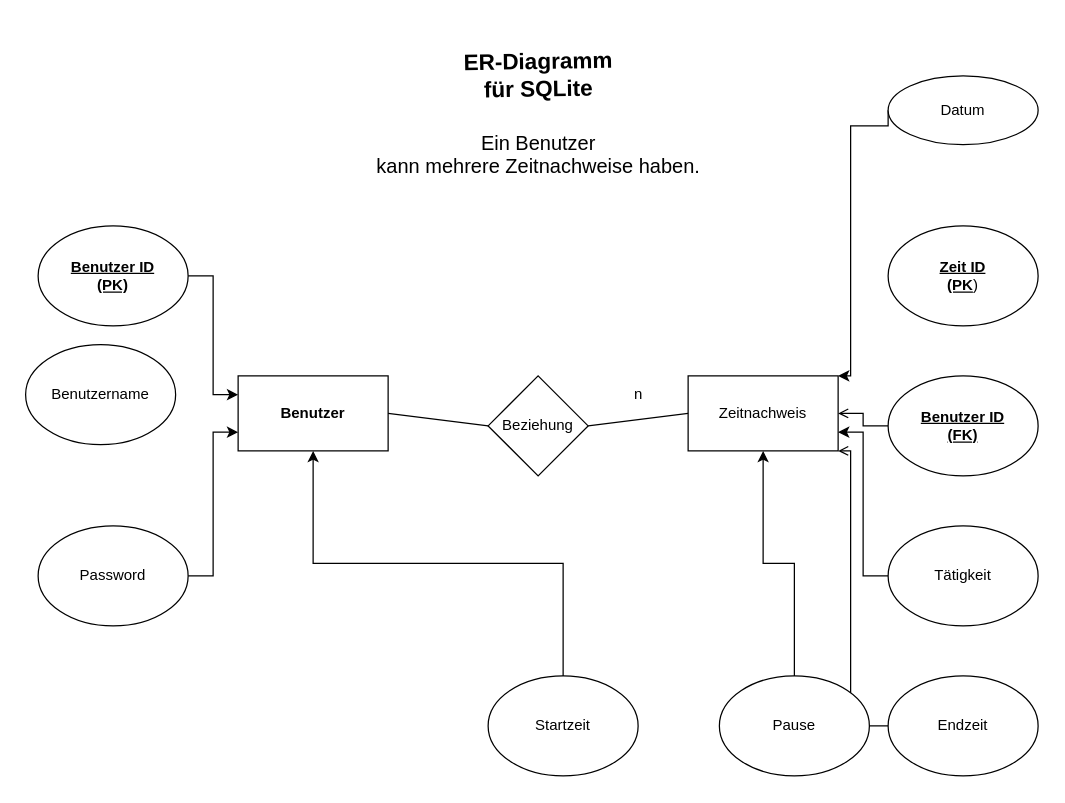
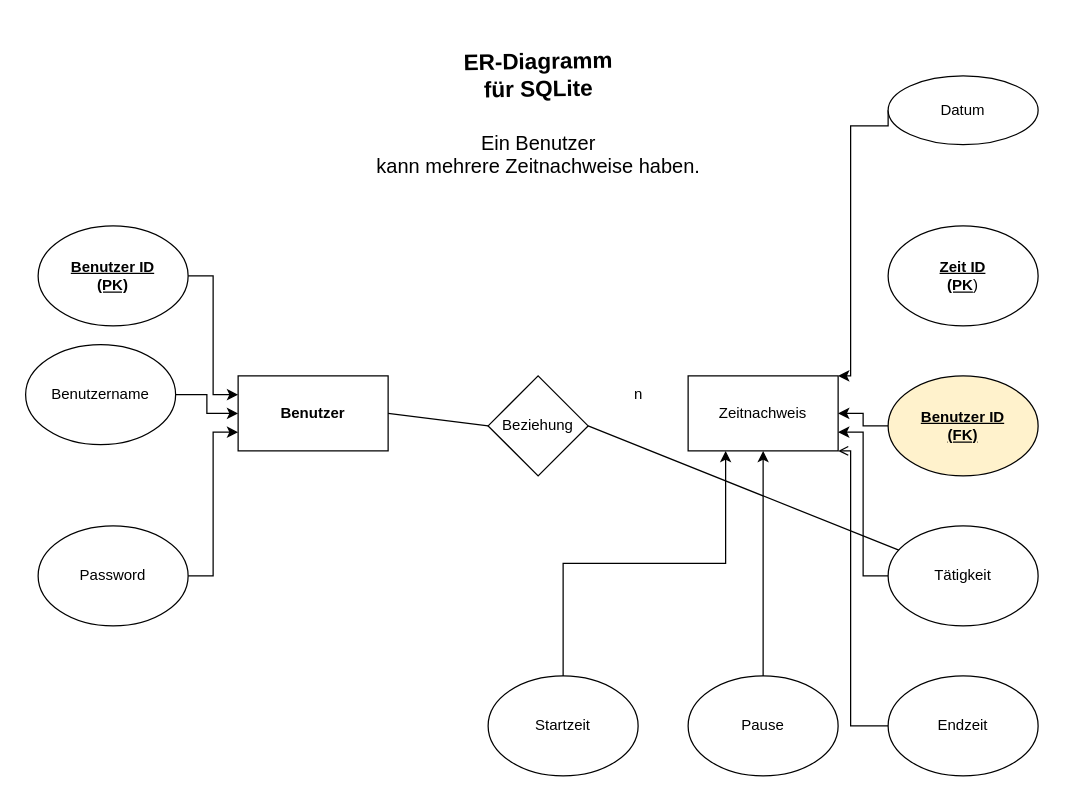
edge "Benutzername" -> "Benutzer": added
edge "Benutzer ID (FK)" -> "Zeitnachweis": arrowhead open -> classic
edge "Zeitnachweis" -- "Beziehung": now "Tätigkeit" -- "Beziehung"
node "Benutzer ID (FK)": fillcolor #ffffff -> #fff2cc
edge "Startzeit" -> "Benutzer": now "Startzeit" -> "Zeitnachweis"
node "Pause": moved (794, 726) -> (763, 726)
